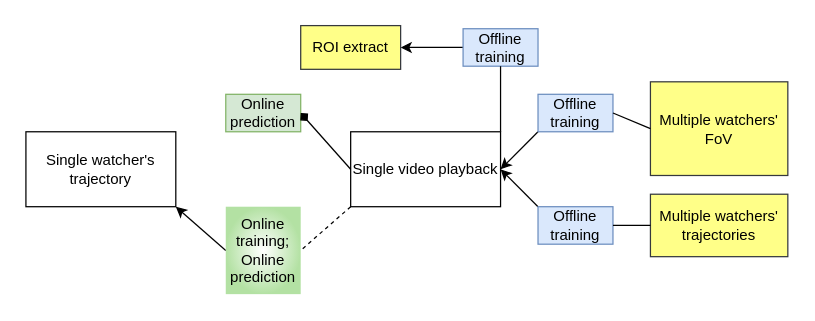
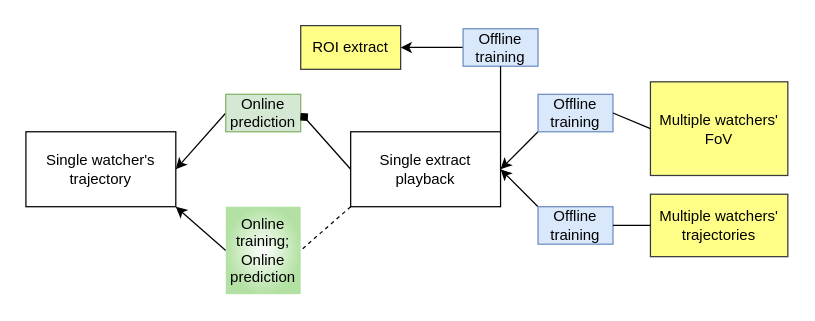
edge "Online prediction" -> "Single watcher's trajectory": added
node "Single video playback": label "Single video playback" -> "Single extract playback"
